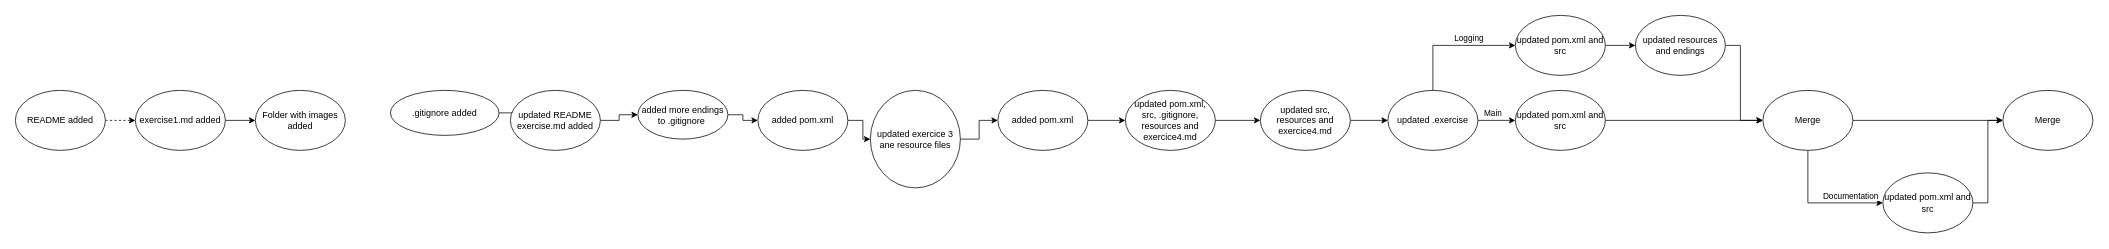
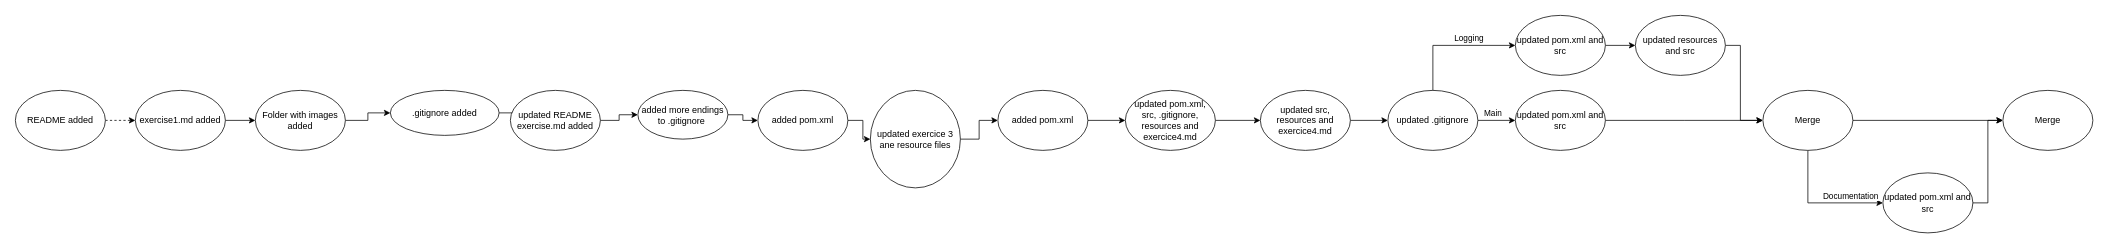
node "updated resources and endings": label "updated resources and endings" -> "updated resources and src"
edge "Folder with images added" -> ".gitignore added": added
node "updated .exercise": label "updated .exercise" -> "updated .gitignore"
